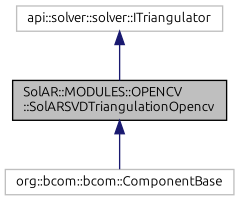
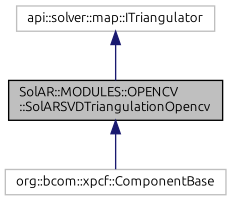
node "api::solver::solver::ITriangulator": label "api::solver::solver::ITriangulator" -> "api::solver::map::ITriangulator"
node "org::bcom::bcom::ComponentBase": label "org::bcom::bcom::ComponentBase" -> "org::bcom::xpcf::ComponentBase"
